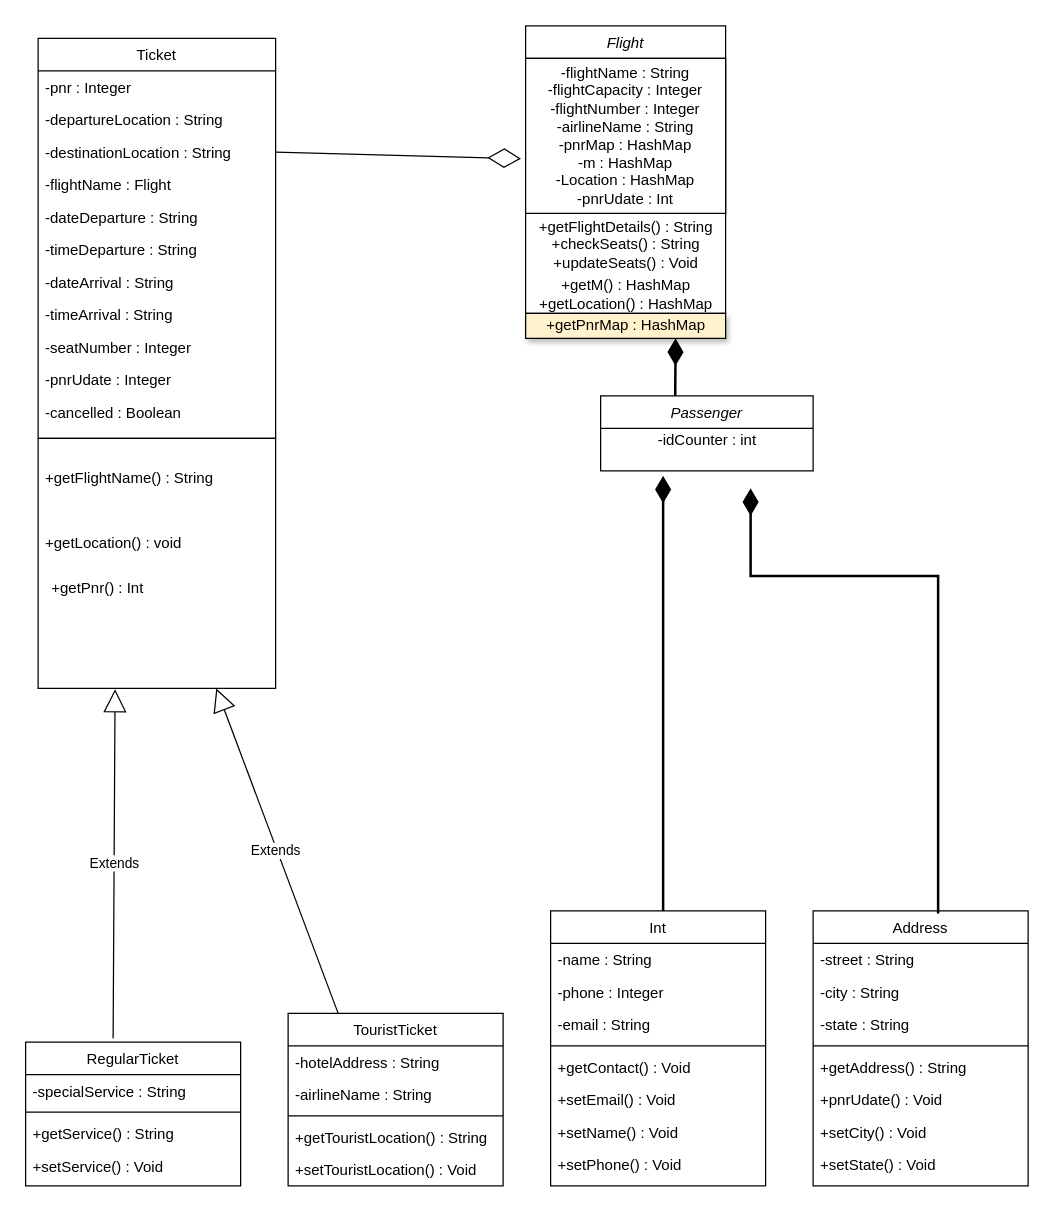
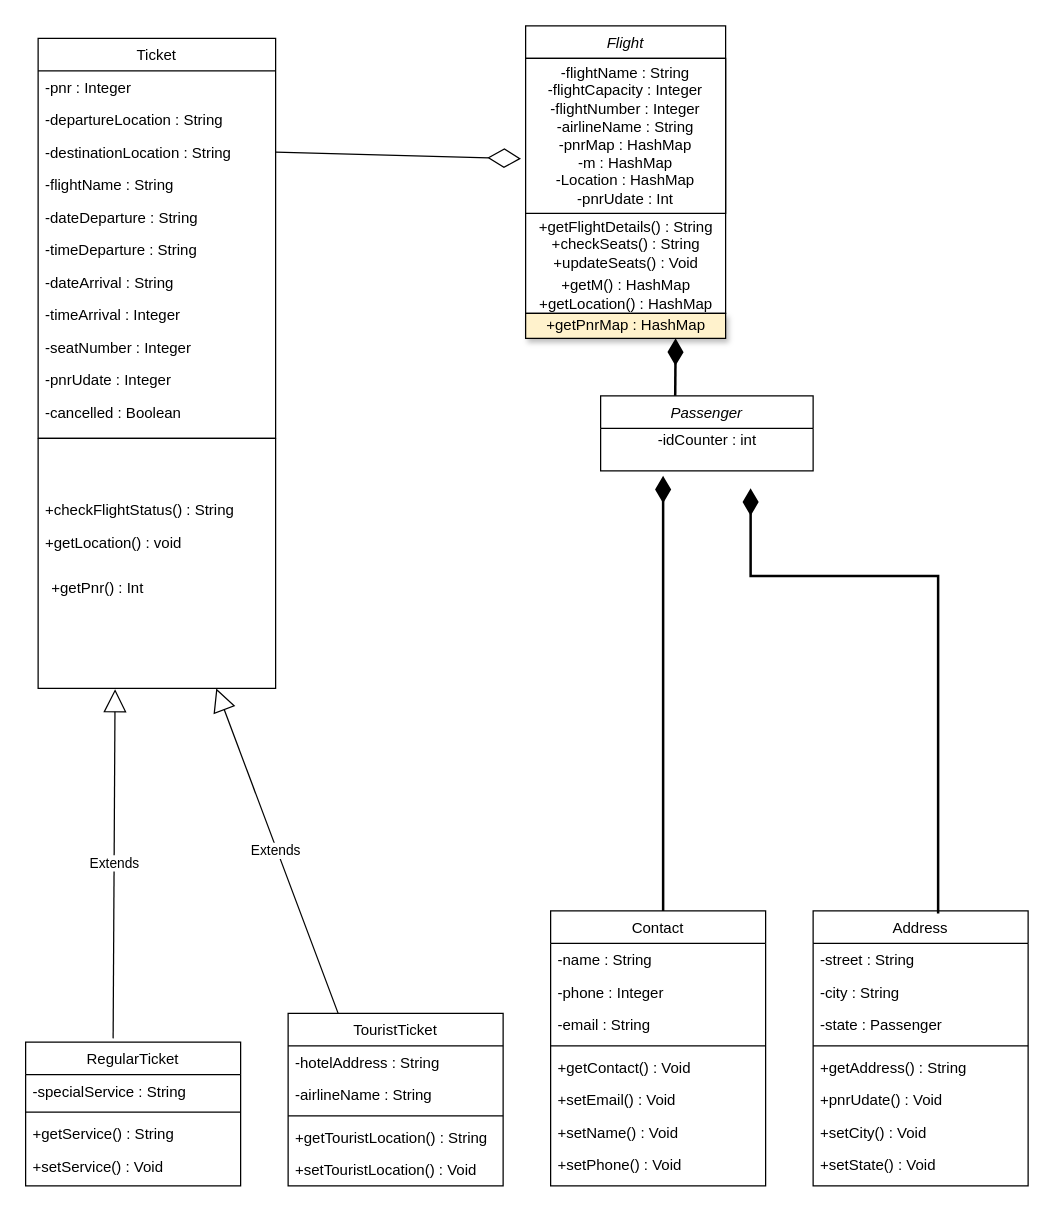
node "-flightName : Flight": label "-flightName : Flight" -> "-flightName : String"
node "-timeArrival : String": label "-timeArrival : String" -> "-timeArrival : Integer"
node "+getFlightName() : String": removed
node "+checkFlightStatus() : String": added
node "Int": label "Int" -> "Contact"
node "-state : String": label "-state : String" -> "-state : Passenger"
